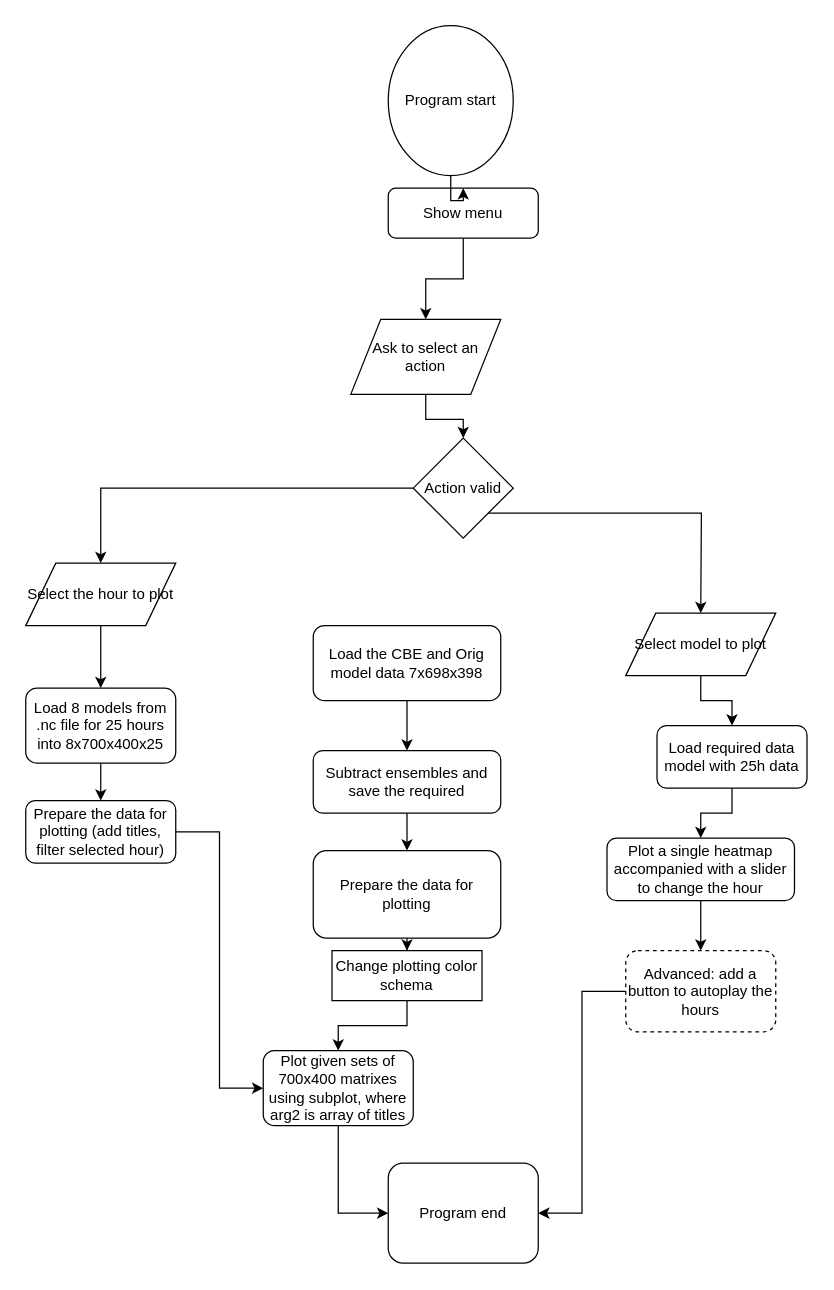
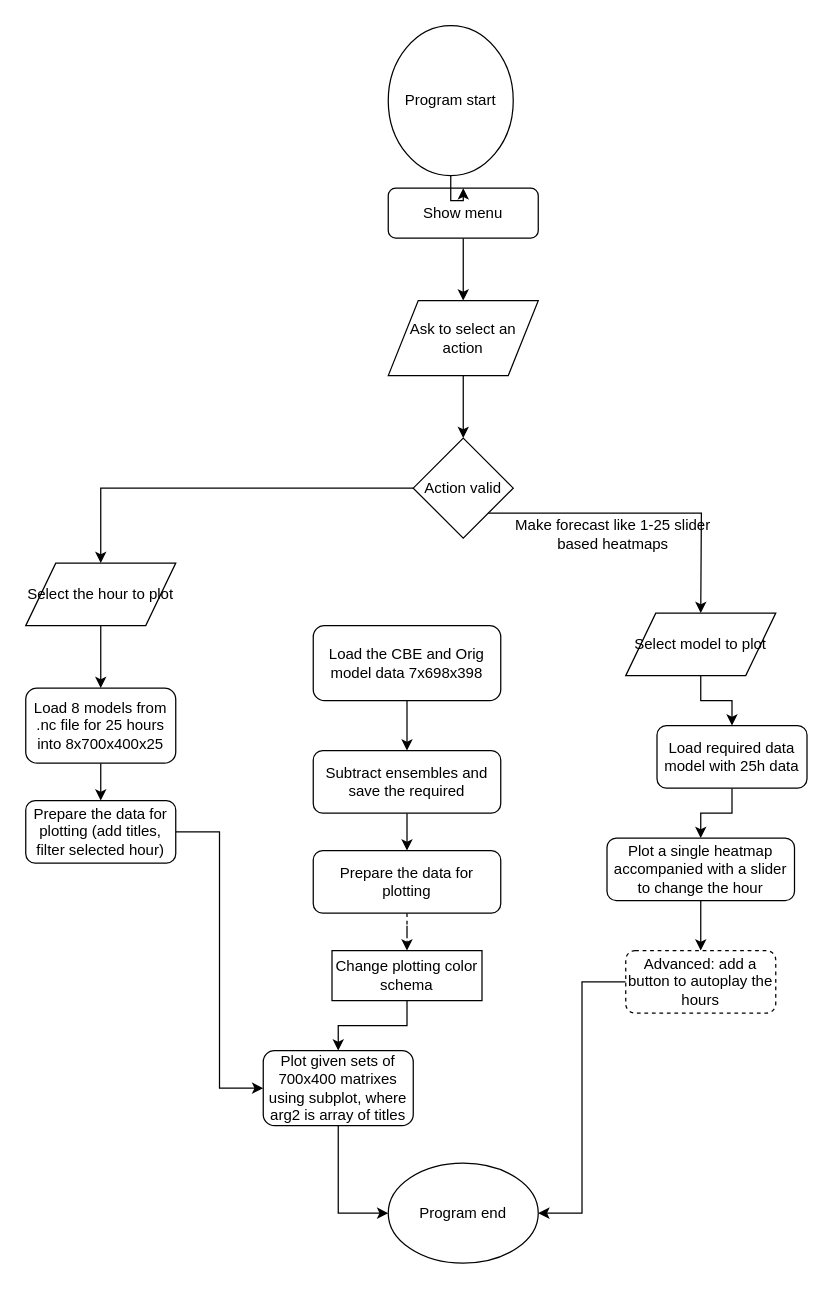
node "Ask to select an action": moved (426, 357) -> (463, 338)
node "Make forecast like 1-25 slider based heatmaps": added
node "Prepare the data for plotting": size 188x88 -> 188x63
node "Advanced: add a button to autoplay the hours": size 150x81 -> 150x63
node "Program end": shape rounded rectangle -> ellipse
